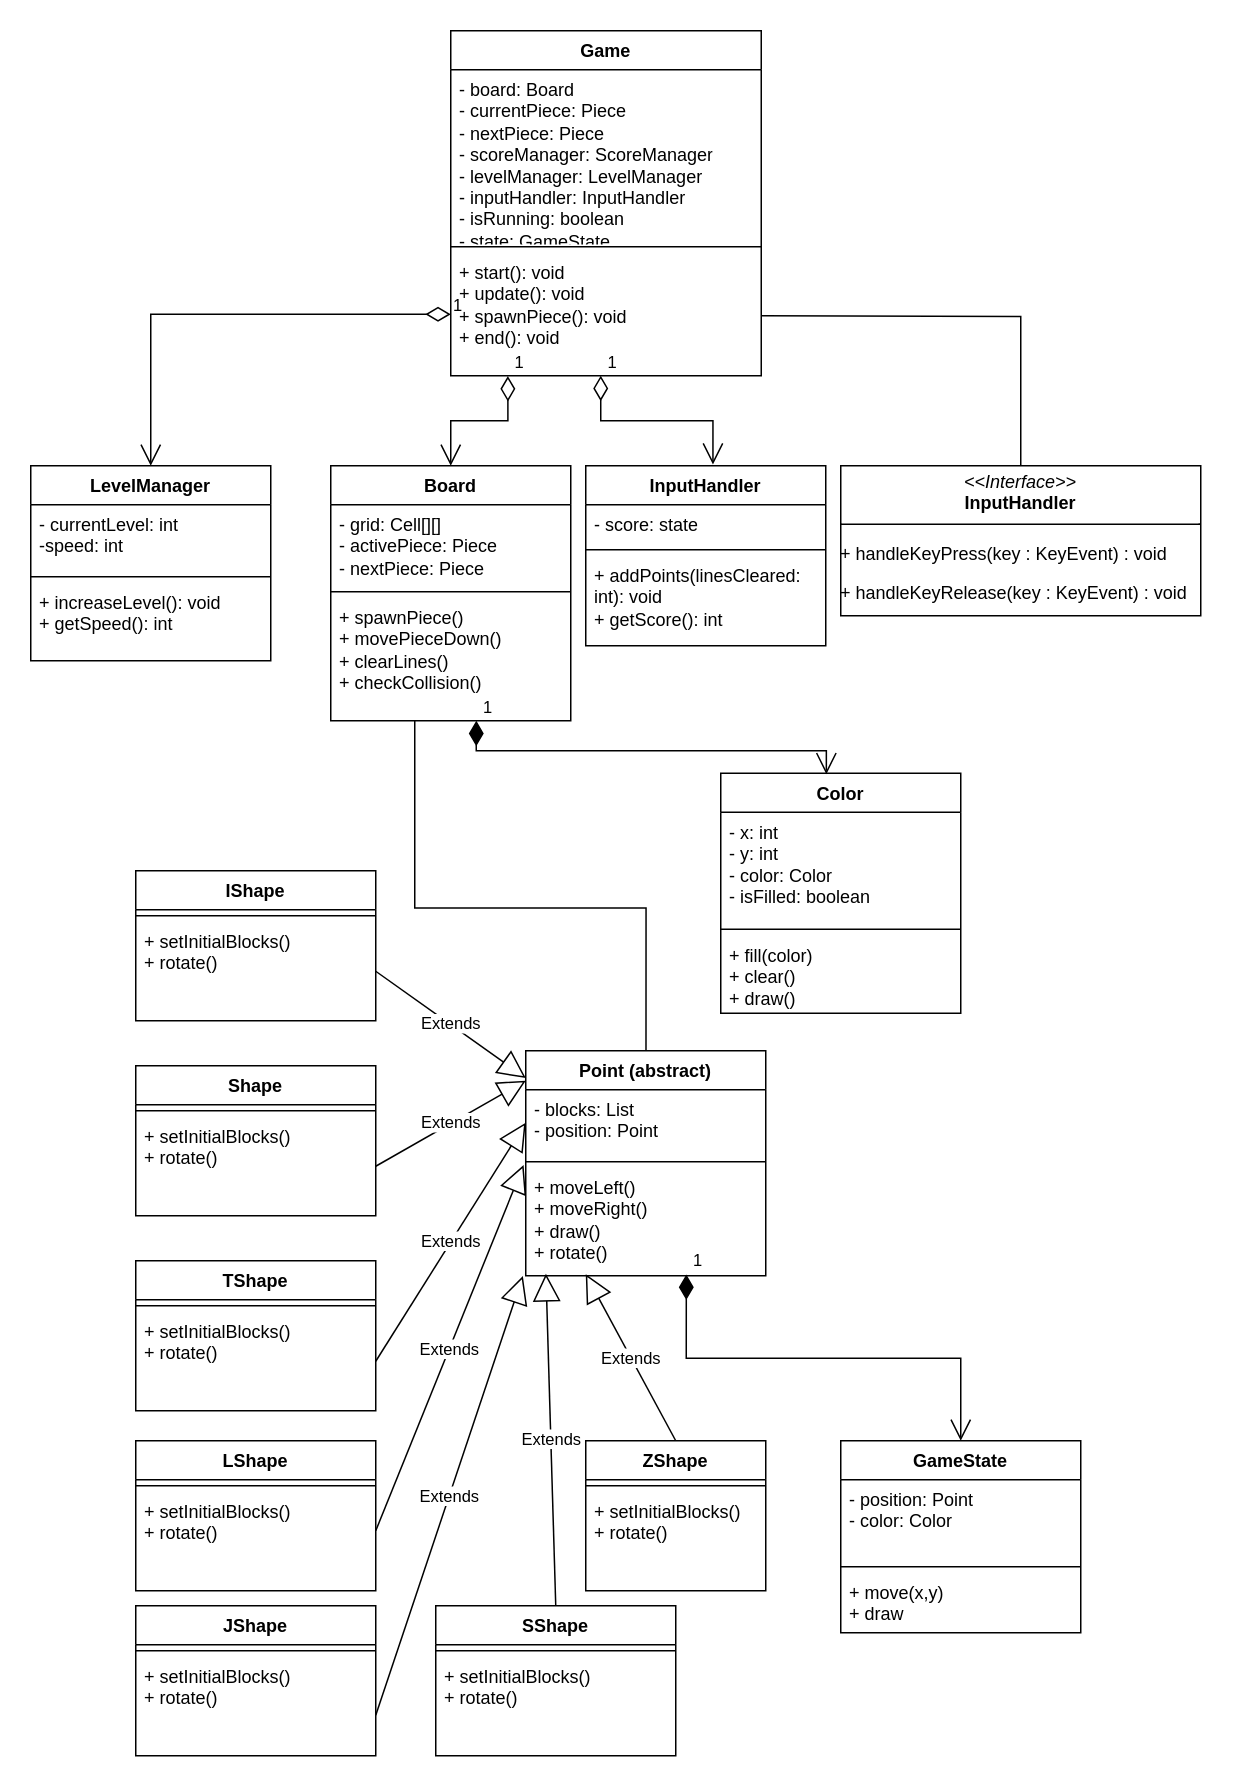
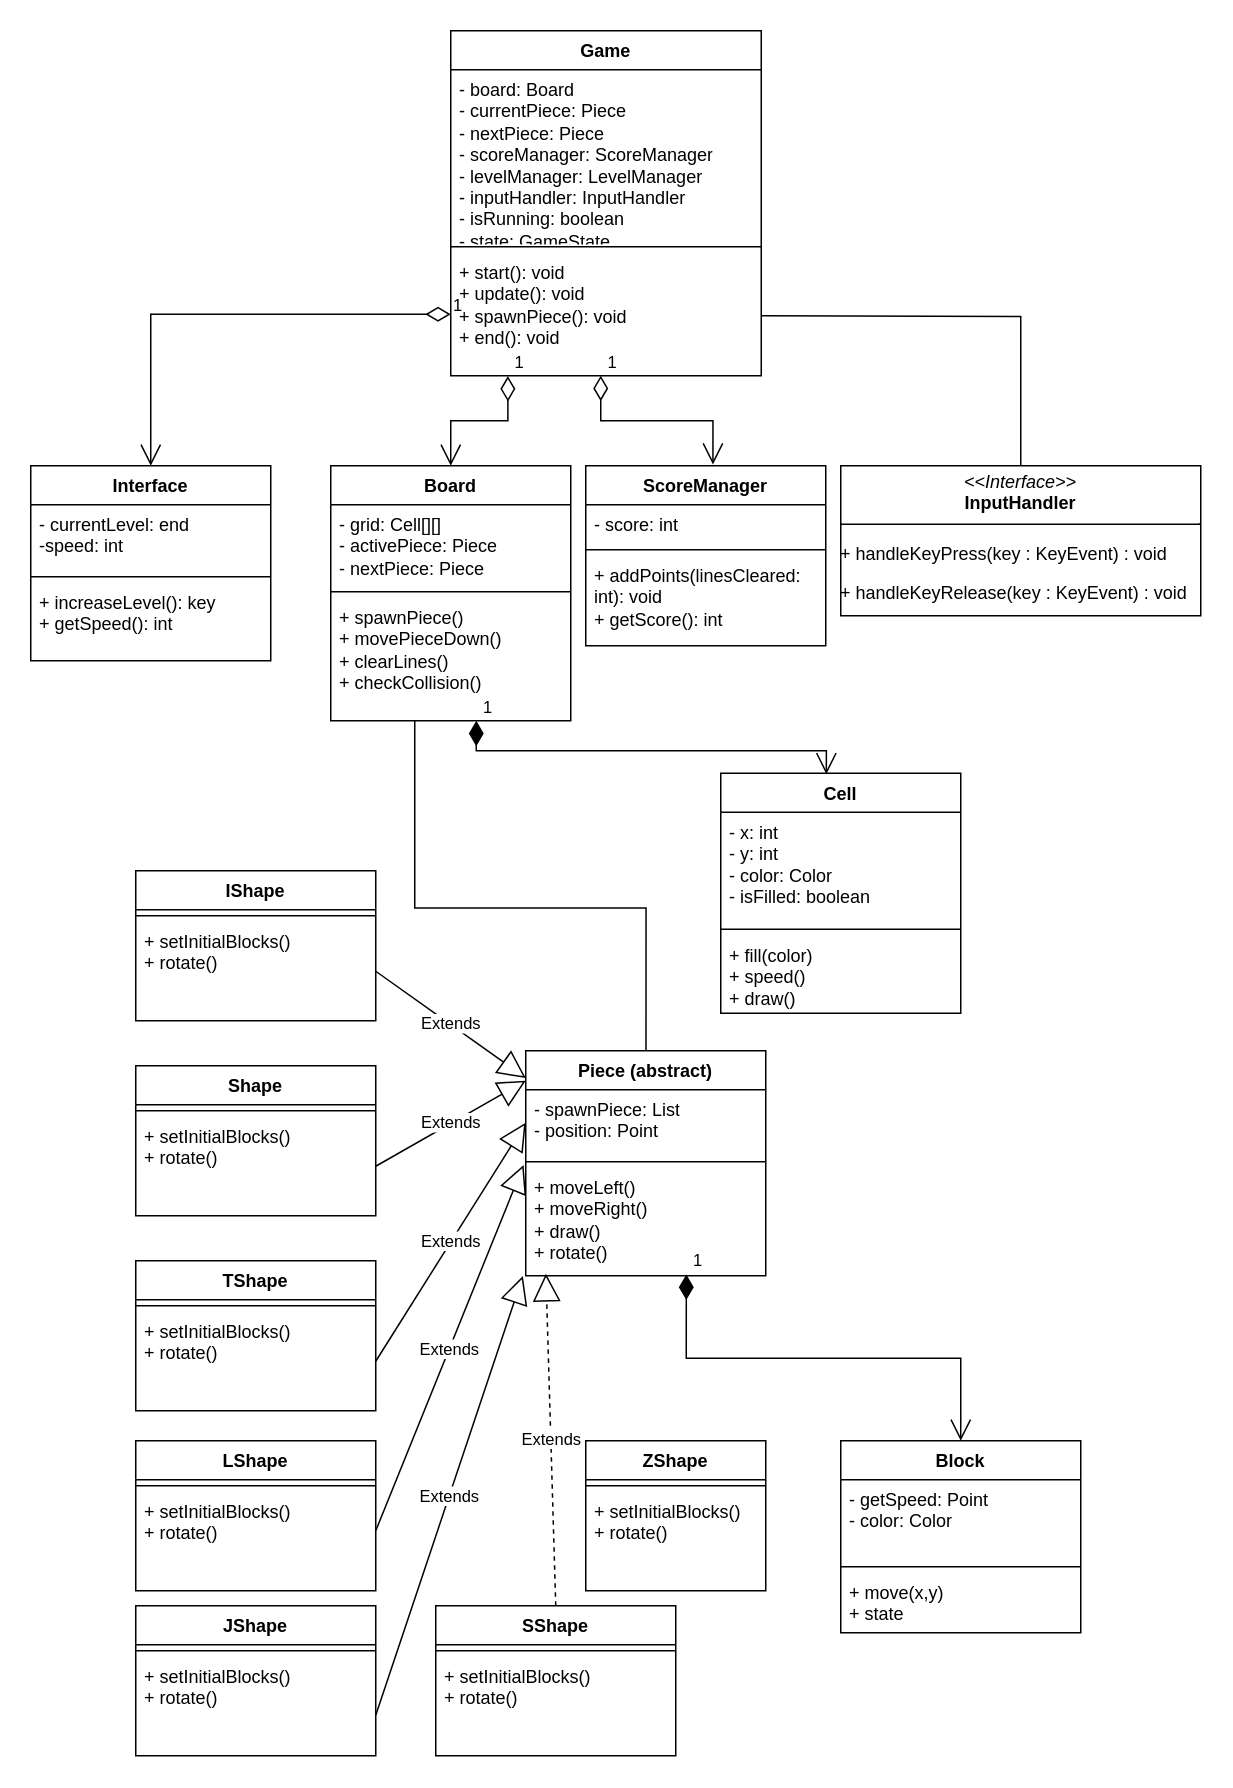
node "LevelManager": label "LevelManager" -> "Interface"
node "InputHandler": label "InputHandler" -> "ScoreManager"
node "- score: state": label "- score: state" -> "- score: int"
node "- currentLevel: int -speed: int": label "- currentLevel: int -speed: int" -> "- currentLevel: end -speed: int"
node "+ increaseLevel(): void + getSpeed(): int": label "+ increaseLevel(): void + getSpeed(): int" -> "+ increaseLevel(): key + getSpeed(): int"
node "Color": label "Color" -> "Cell"
node "+ fill(color) + clear() + draw()": label "+ fill(color) + clear() + draw()" -> "+ fill(color) + speed() + draw()"
node "Point (abstract)": label "Point (abstract)" -> "Piece (abstract)"
node "- blocks: List - position: Point": label "- blocks: List - position: Point" -> "- spawnPiece: List - position: Point"
edge "ZShape" -> "+ moveLeft() + moveRight() + draw() + rotate()": removed, label "Extends"
node "GameState": label "GameState" -> "Block"
node "- position: Point - color: Color": label "- position: Point - color: Color" -> "- getSpeed: Point - color: Color"
edge "SShape" -> "+ moveLeft() + moveRight() + draw() + rotate()": style solid -> dashed
node "+ move(x,y) + draw": label "+ move(x,y) + draw" -> "+ move(x,y) + state"
